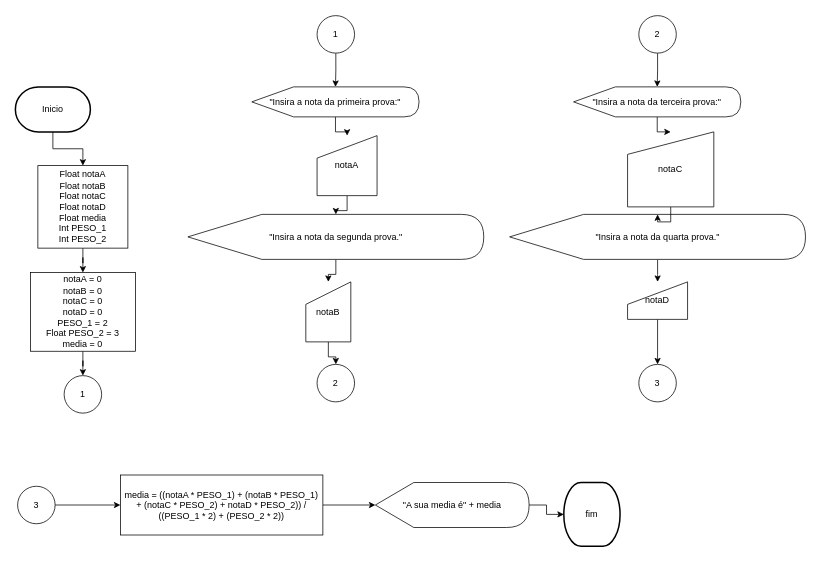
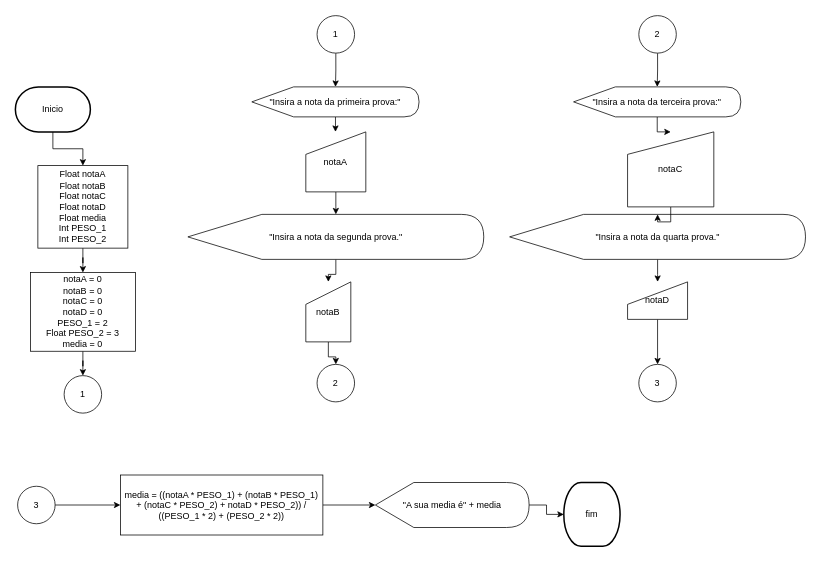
node "notaA": moved (347, 165) -> (336, 162)
